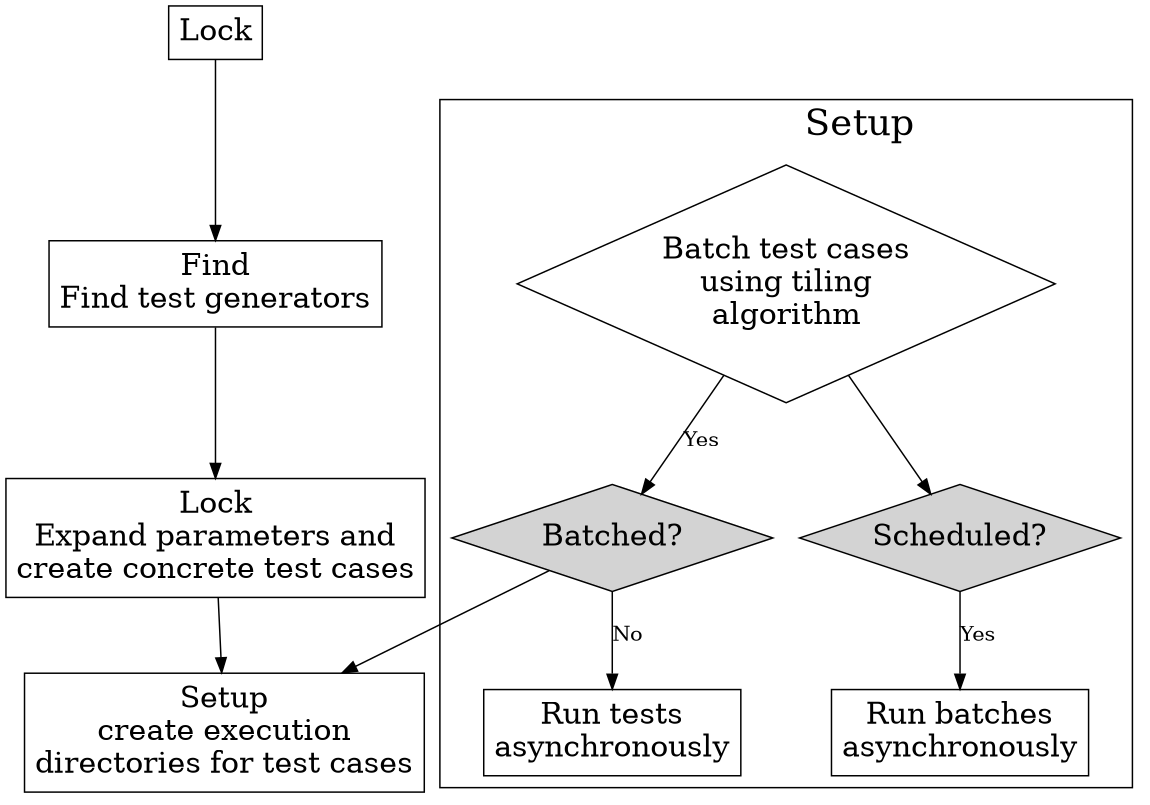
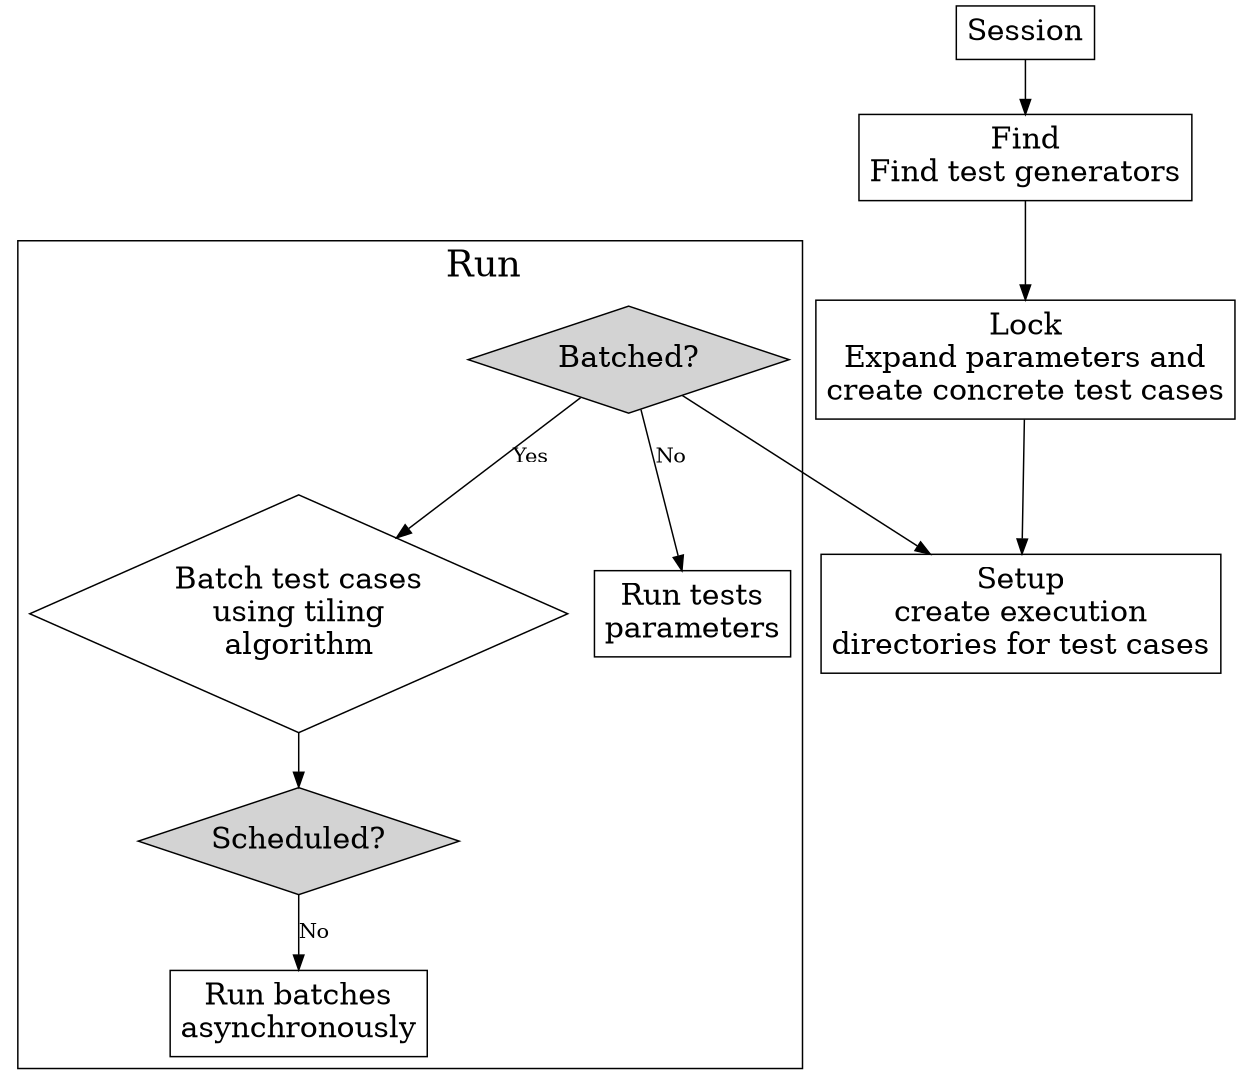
node "Lock": label "Lock" -> "Session"
cluster "            Setup": label "            Setup" -> "            Run"
edge "Batch test cases using tiling algorithm" -> "Batched?": reversed
edge "Scheduled?" -> "Run batches asynchronously": label "Yes" -> "No"
node "Run tests asynchronously": label "Run tests asynchronously" -> "Run tests parameters"
